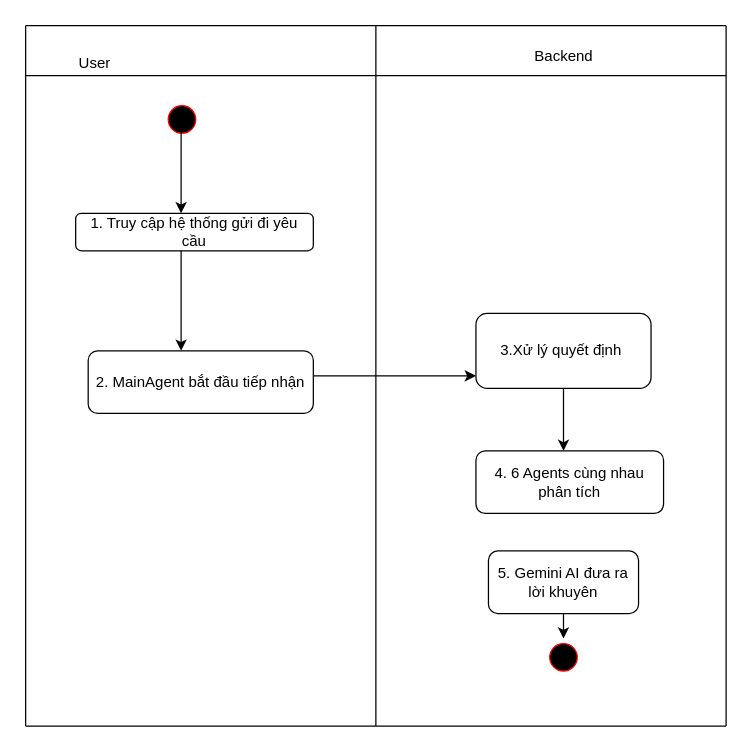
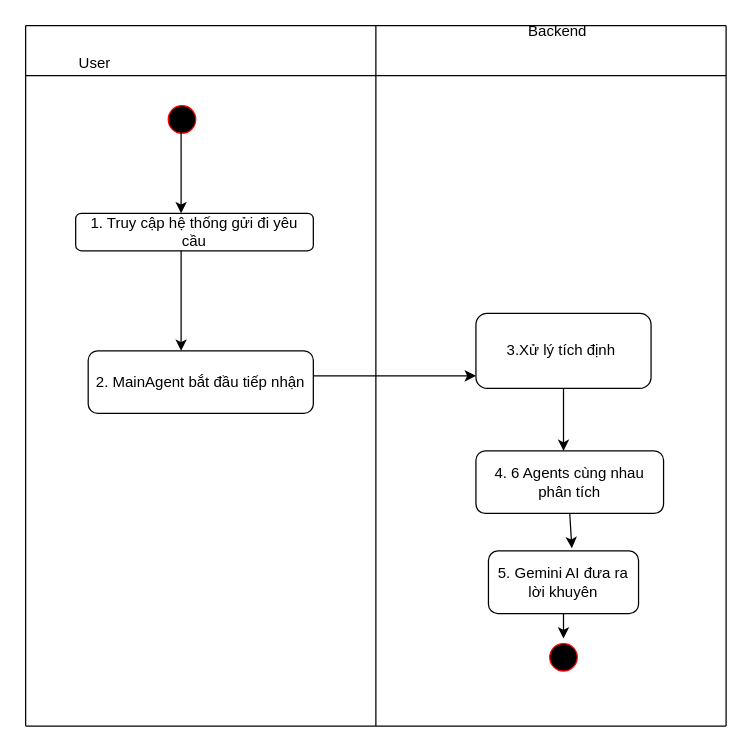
node "Backend": moved (563, 57) -> (557, 32)
node "3.Xử lý quyết định": label "3.Xử lý quyết định" -> "3.Xử lý tích định"
edge "4. 6 Agents cùng nhau phân tích" -> "5. Gemini AI đưa ra lời khuyên": added
